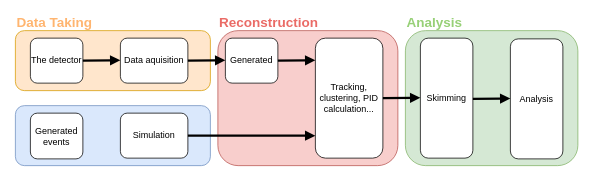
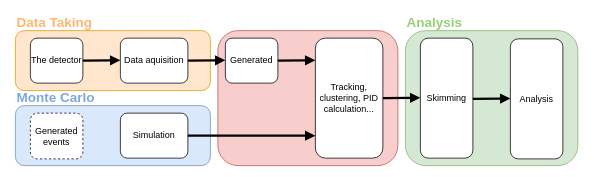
node "Reconstruction": removed
node "Monte Carlo": added
node "Generated events": style solid -> dashed
